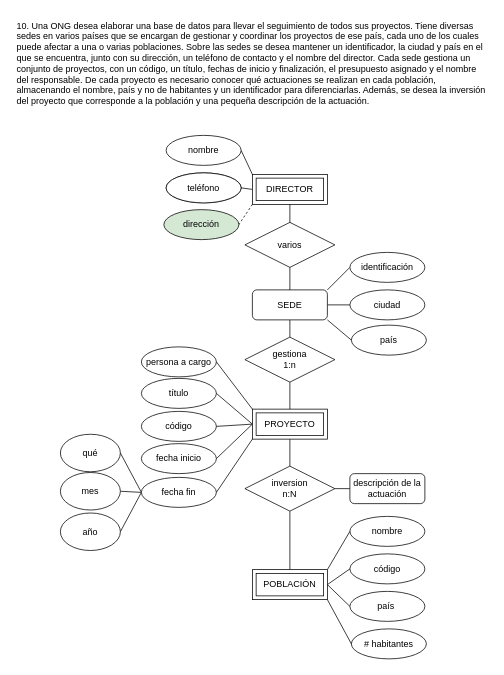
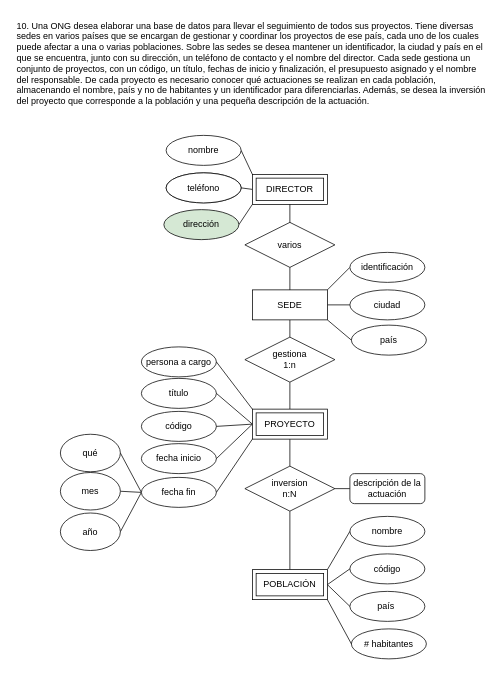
edge "DIRECTOR" -- "dirección": style dashed -> solid
node "SEDE": shape rounded rectangle -> rectangle
